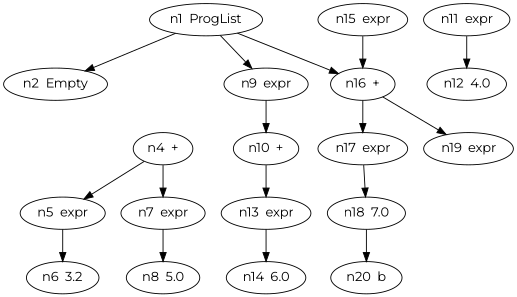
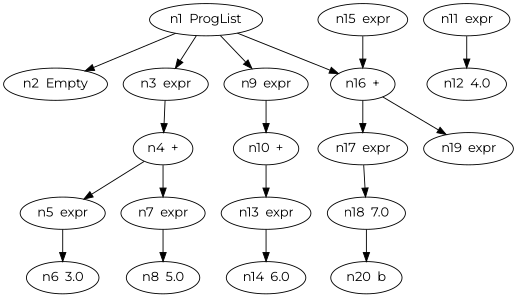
node "n3  expr": added
node "n6  3.2": label "n6  3.2" -> "n6  3.0"
